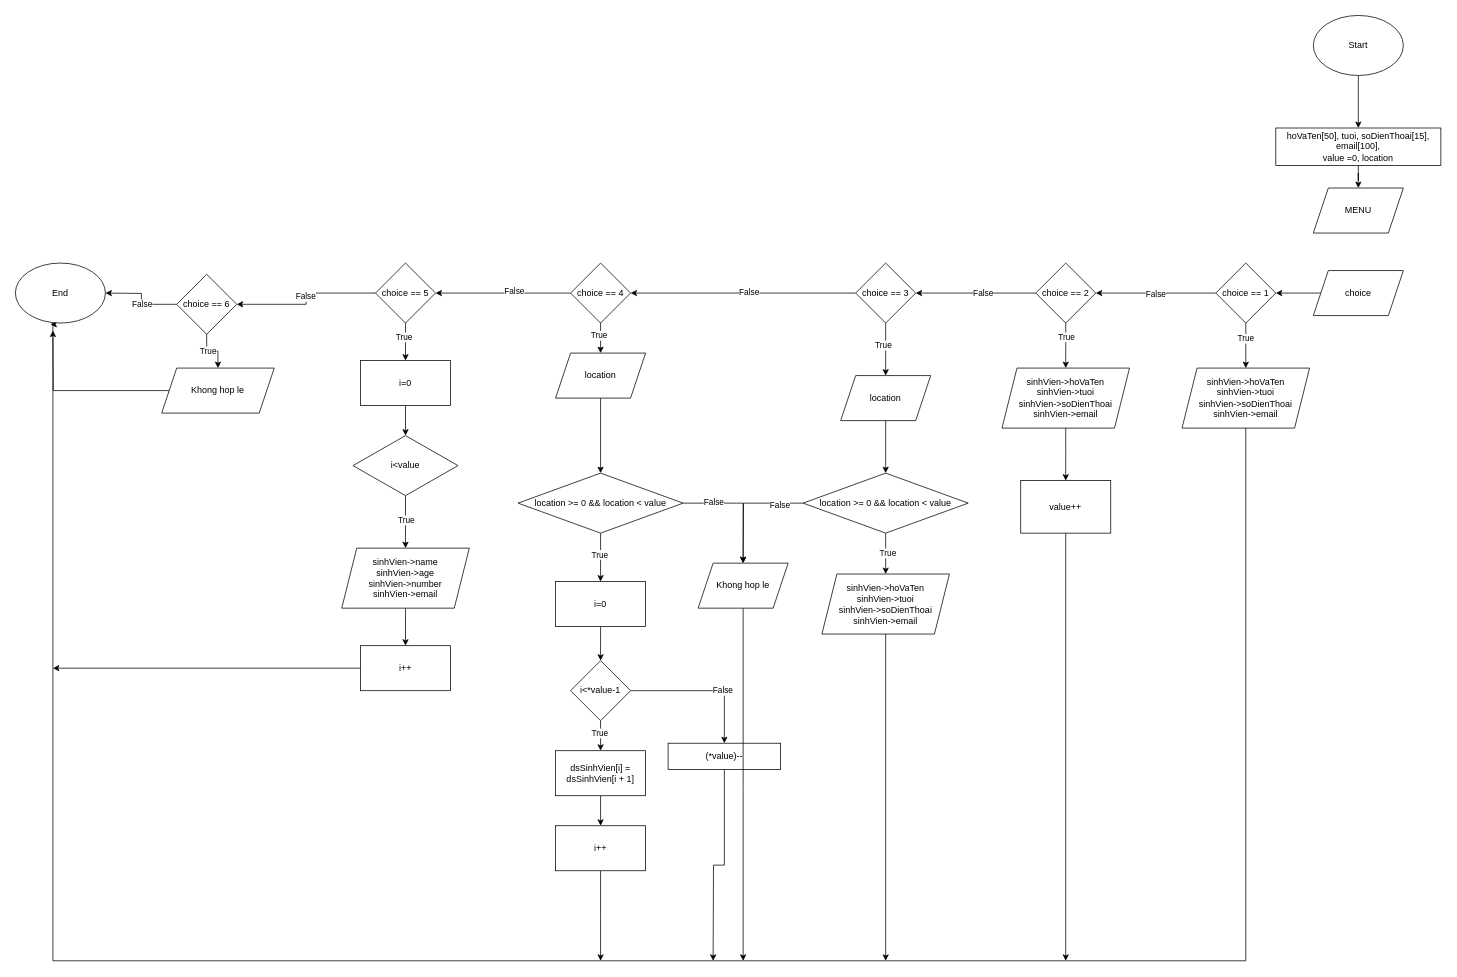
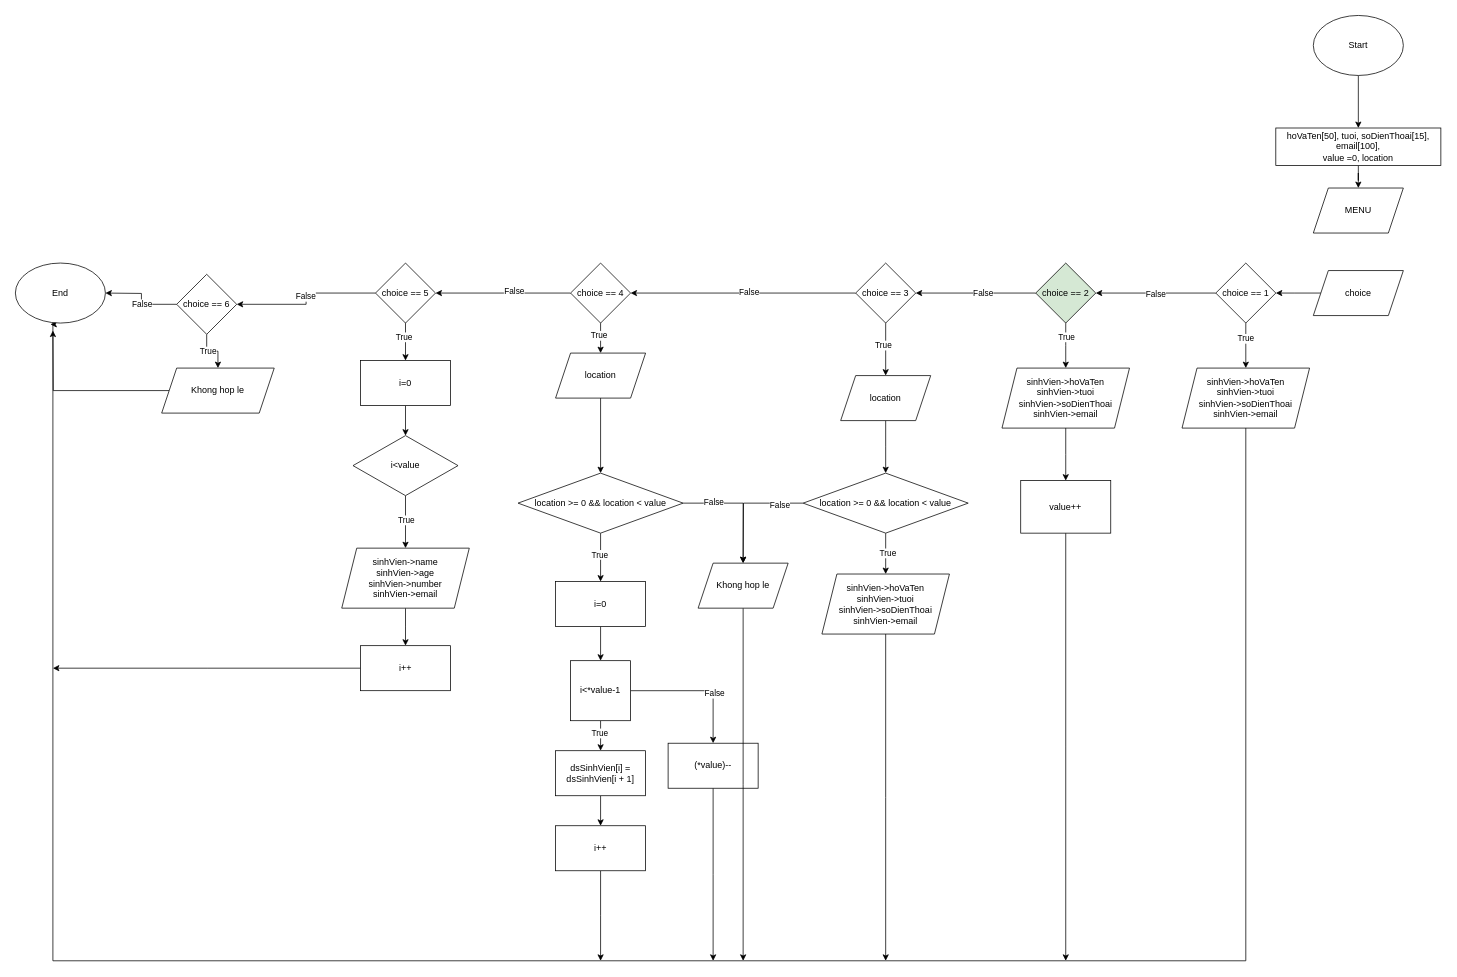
node "choice == 2": fillcolor #ffffff -> #d5e8d4
node "i<*value-1": shape diamond -> rectangle
node "(*value)--": size 113x26 -> 90x45
